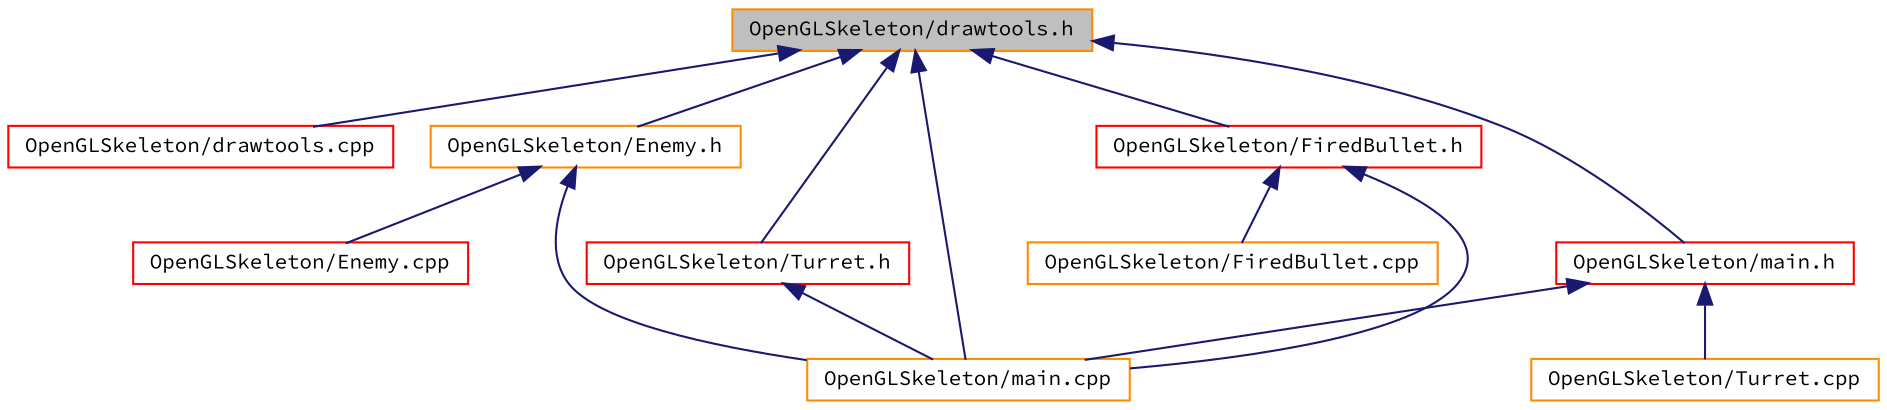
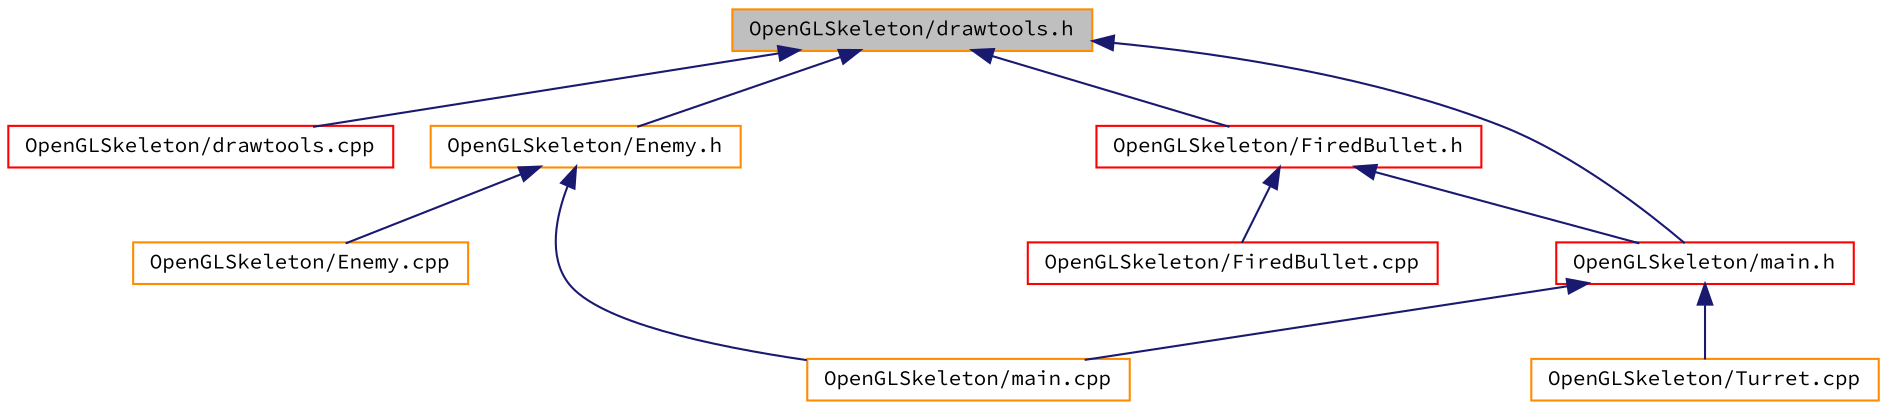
edge "OpenGLSkeleton/main.cpp" -> "OpenGLSkeleton/drawtools.h": removed
node "OpenGLSkeleton/Enemy.cpp": color red -> darkorange
node "OpenGLSkeleton/Turret.h": removed
node "OpenGLSkeleton/FiredBullet.cpp": color darkorange -> red
edge "OpenGLSkeleton/main.cpp" -> "OpenGLSkeleton/FiredBullet.h": now "OpenGLSkeleton/main.h" -> "OpenGLSkeleton/FiredBullet.h"
